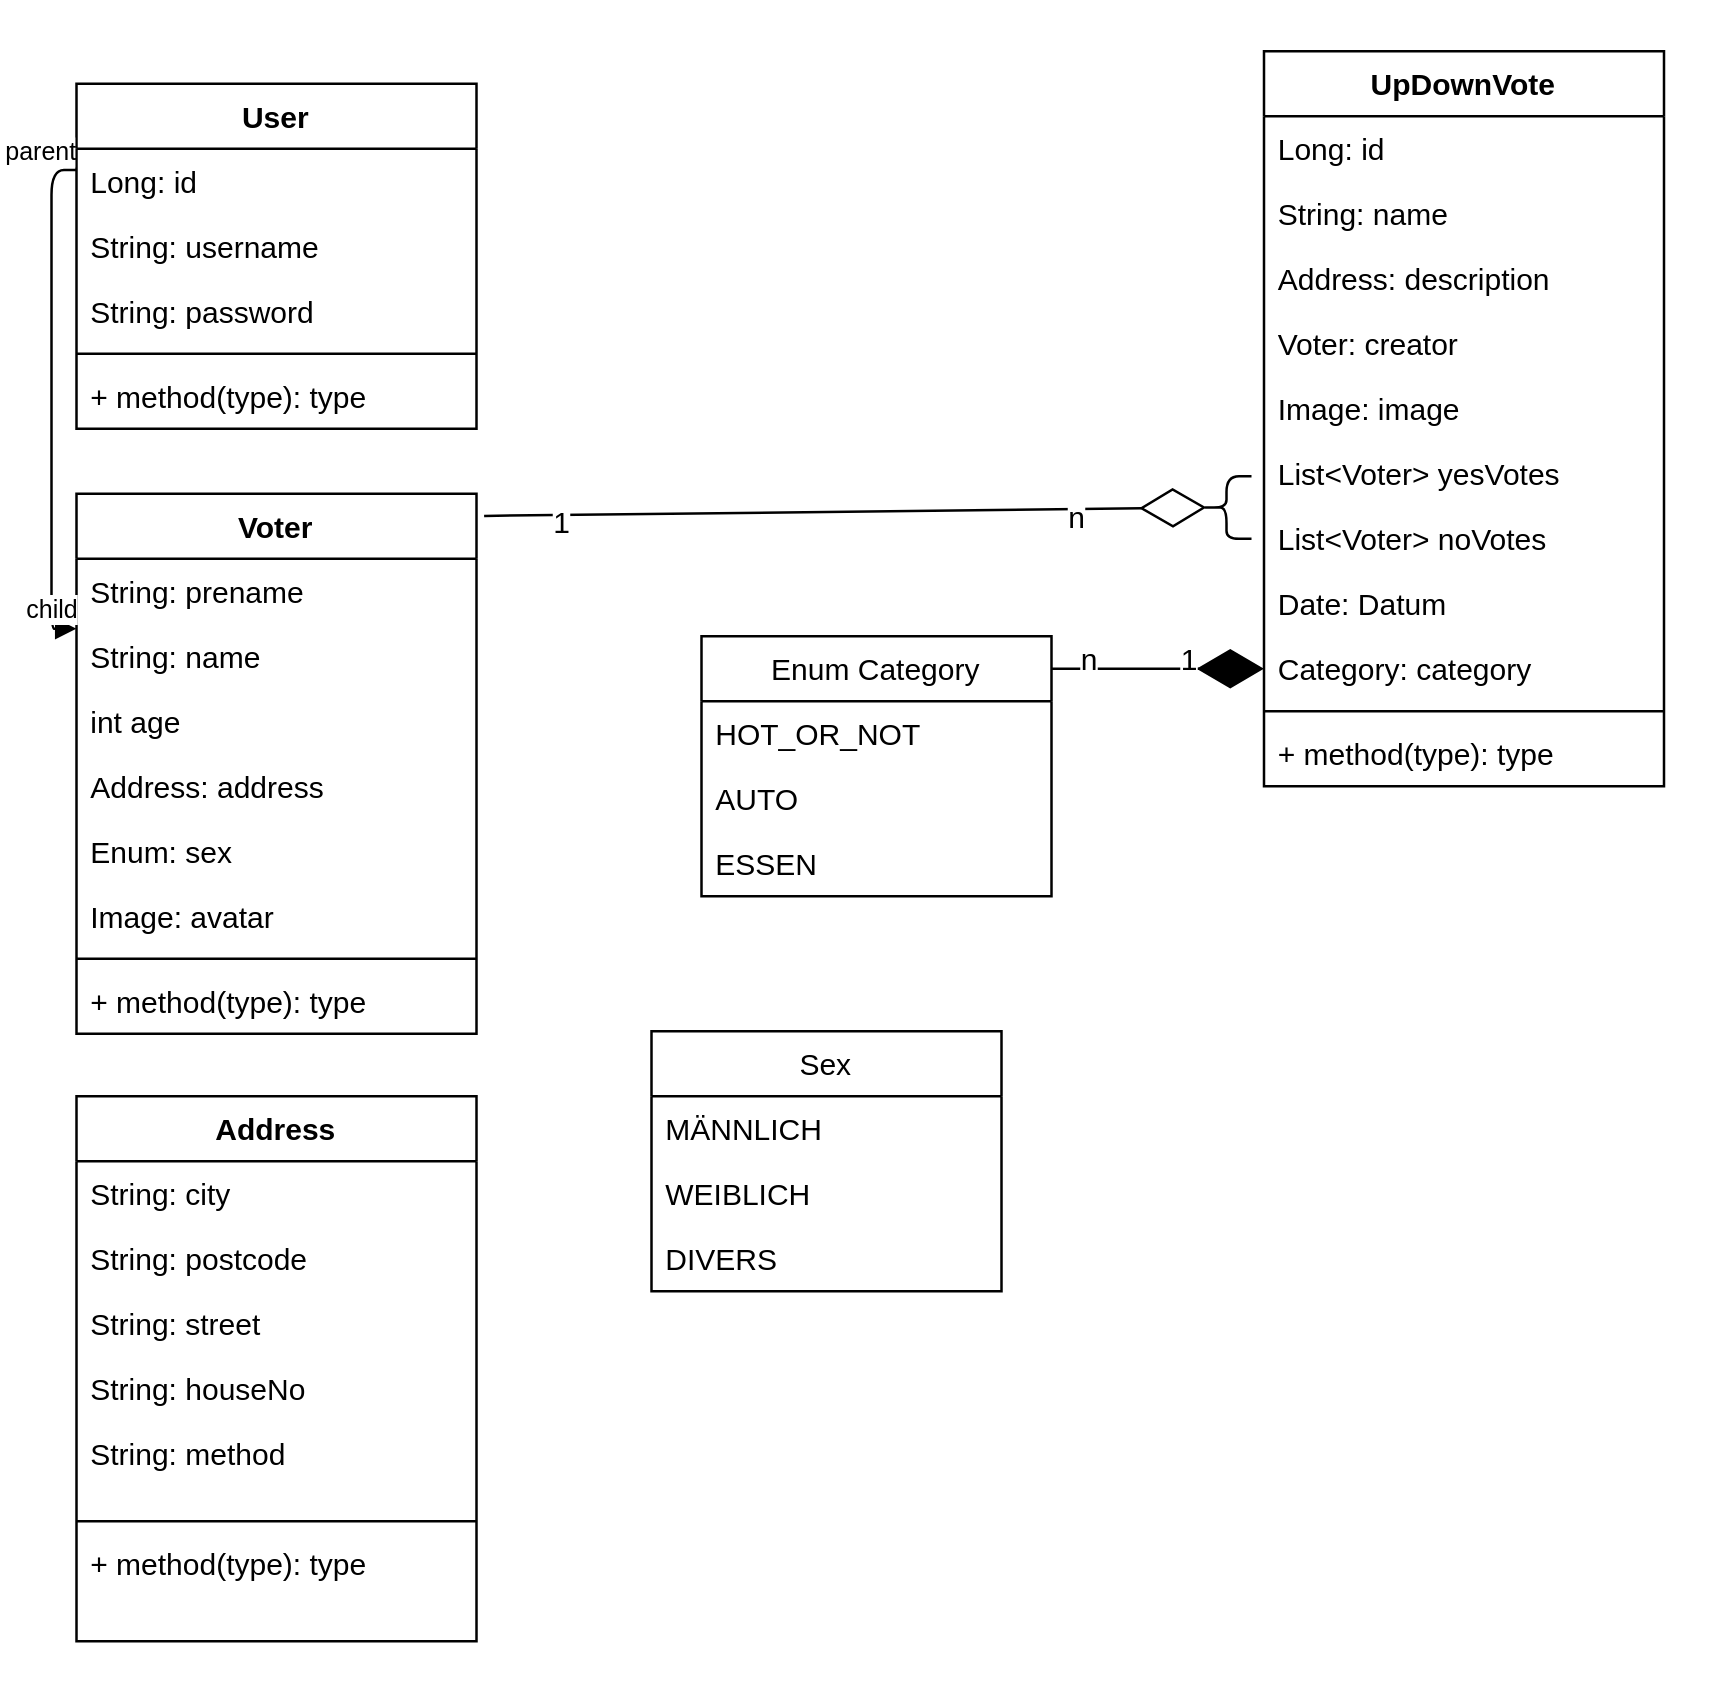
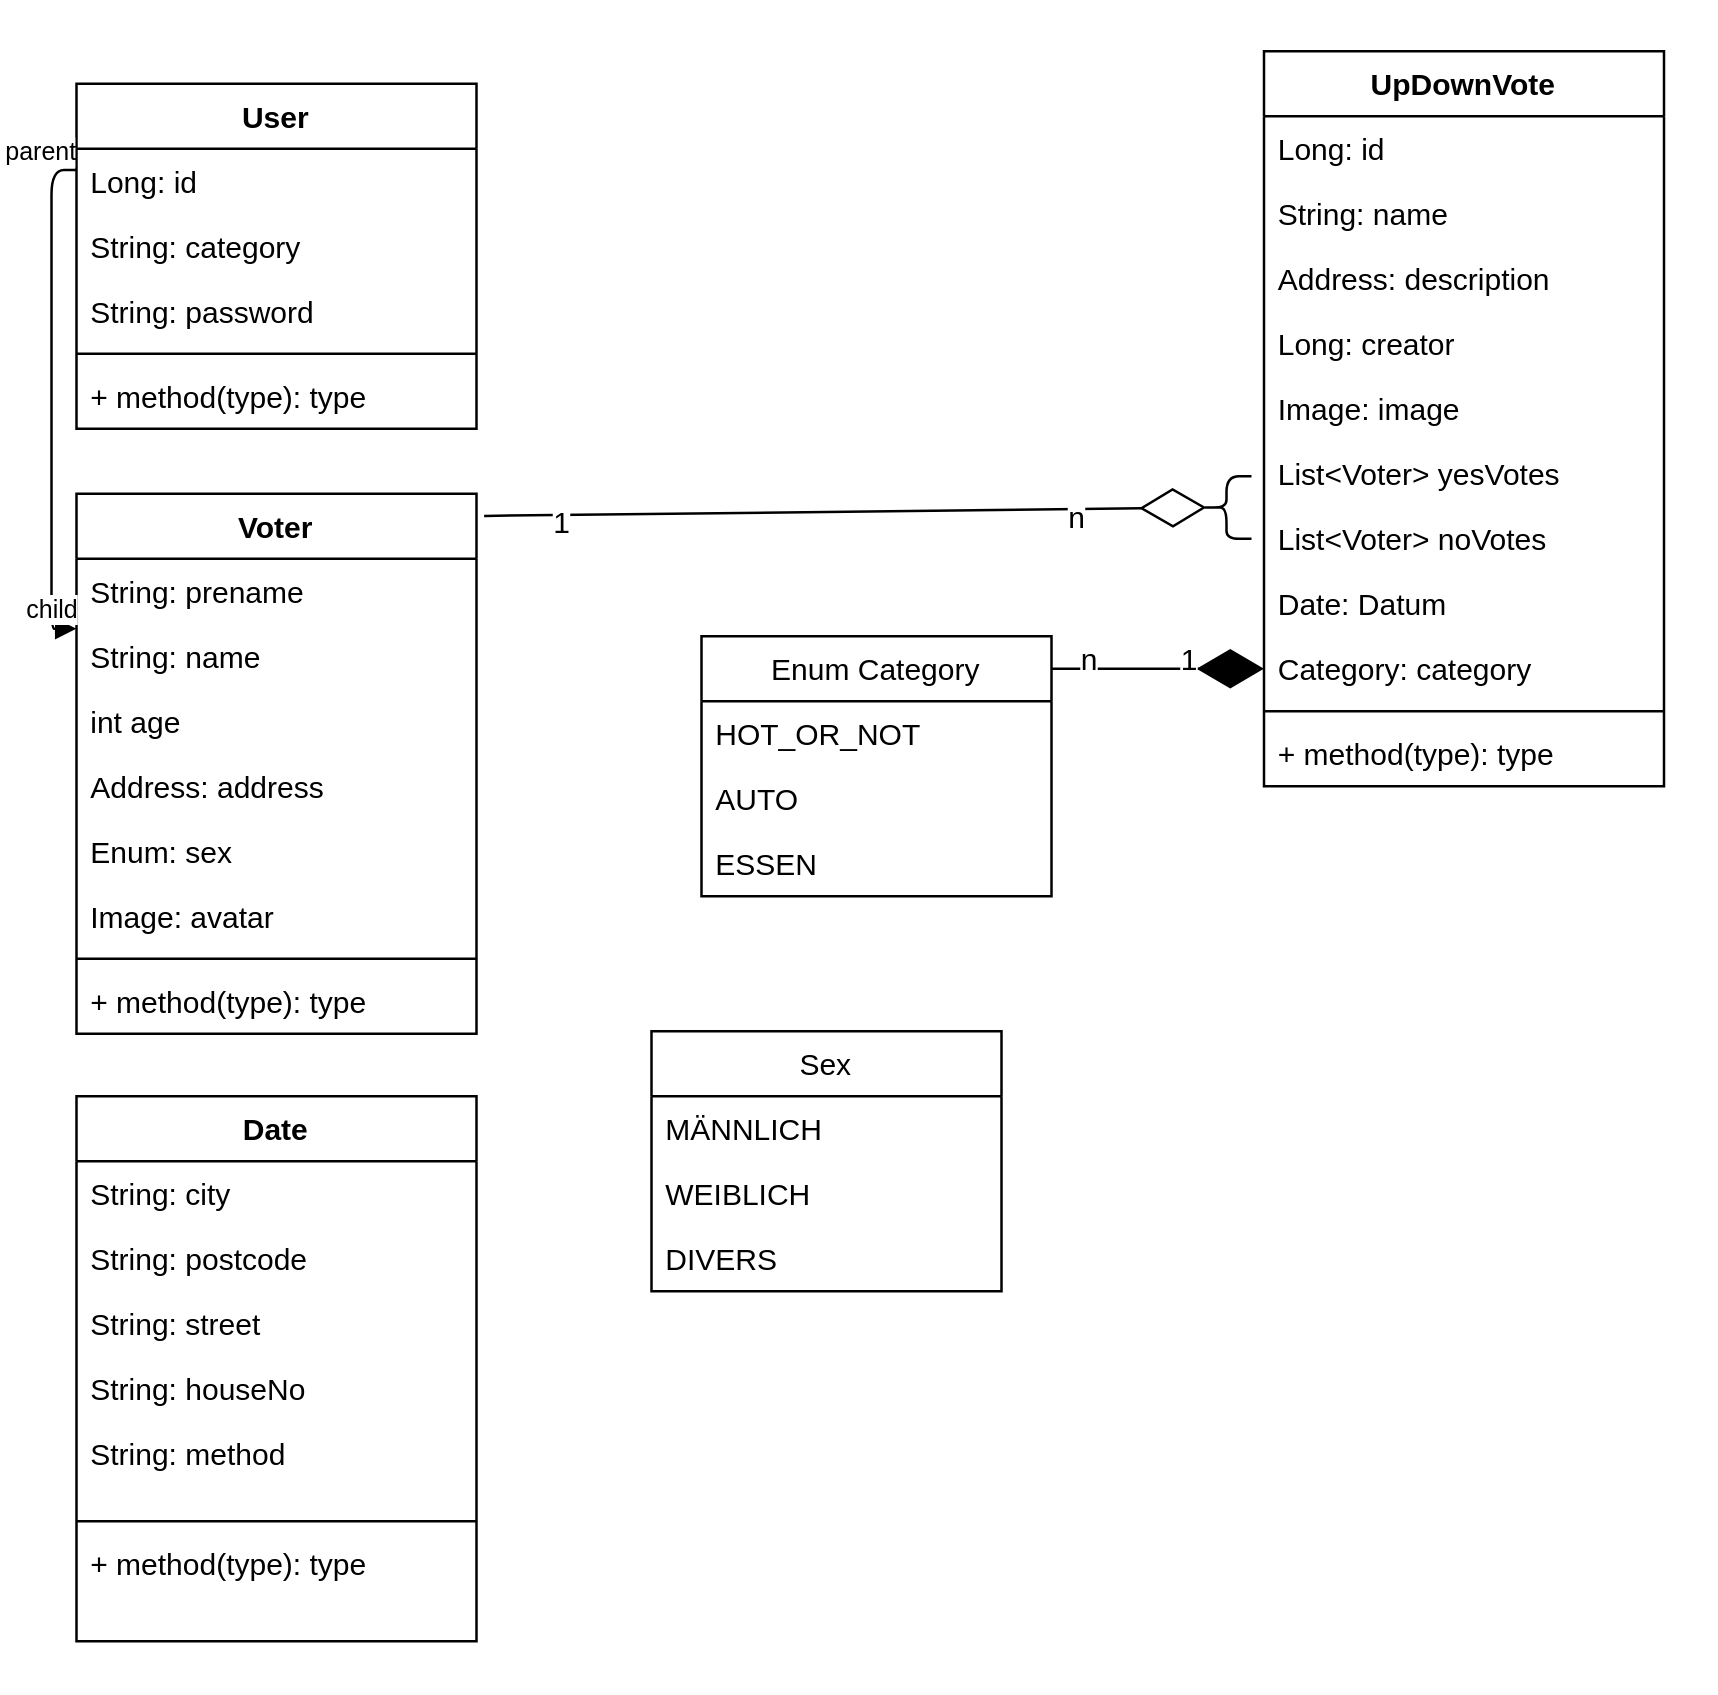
node "String: username": label "String: username" -> "String: category"
node "Voter: creator": label "Voter: creator" -> "Long: creator"
node "Address": label "Address" -> "Date"
